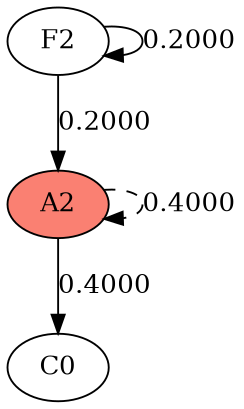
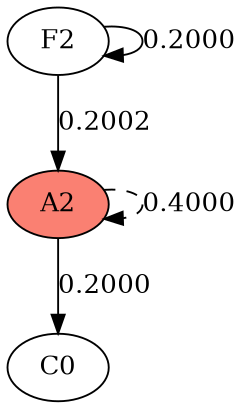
edge "F2" -- "A2": label "0.2000" -> "0.2002"
edge "A2" -- "C0": label "0.4000" -> "0.2000"
